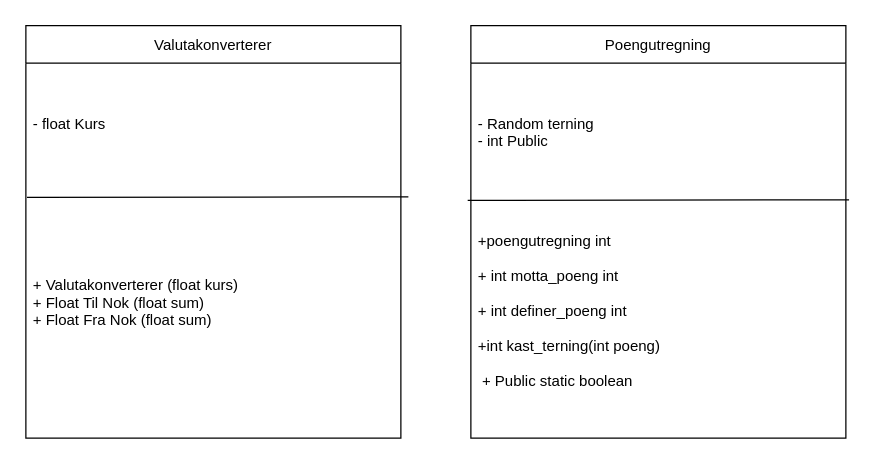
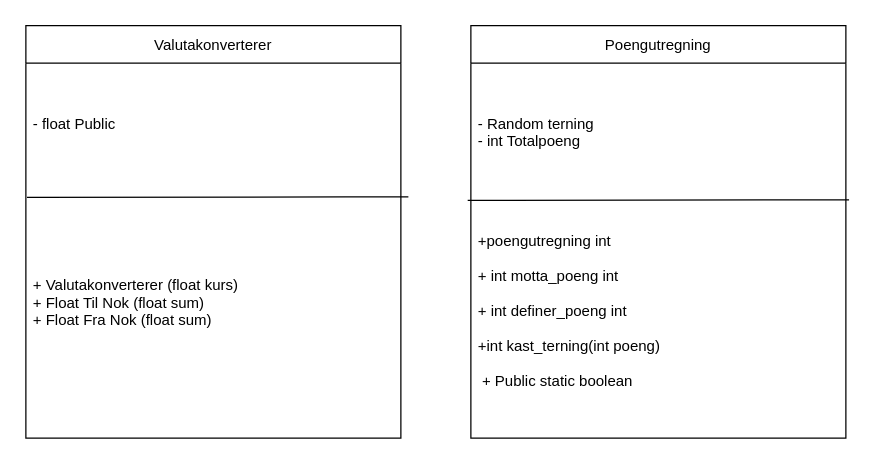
node "- float Kurs": label "- float Kurs" -> "- float Public"
node "- Random terning - int Public": label "- Random terning - int Public" -> "- Random terning - int Totalpoeng"
